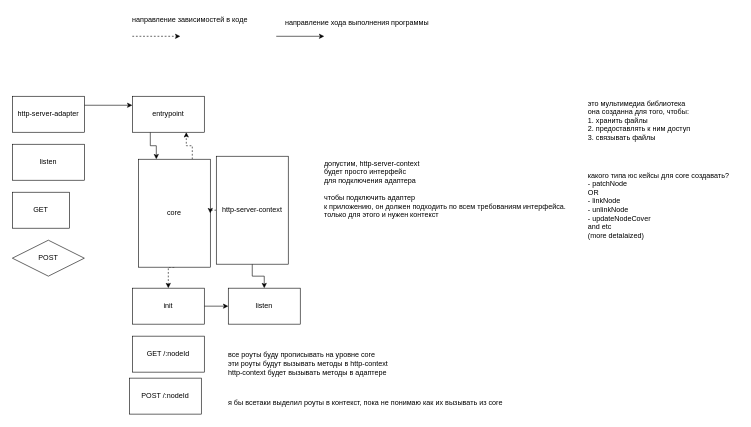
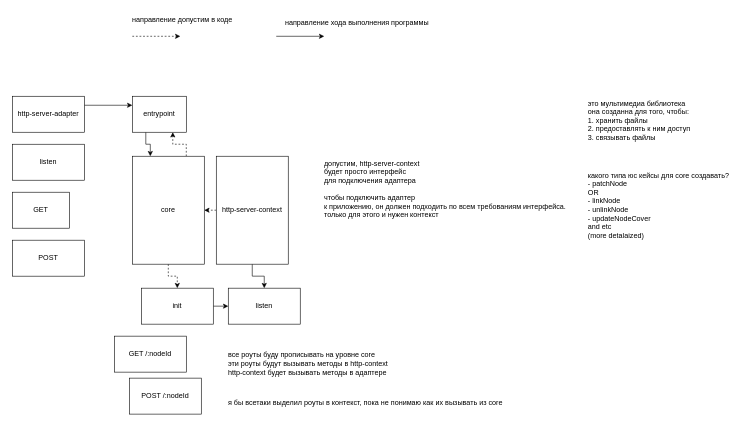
node "направление зависимостей в коде": label "направление зависимостей в коде" -> "направление допустим в коде"
node "entrypoint": size 72x36 -> 54x36
node "core": moved (174, 213) -> (168, 210)
node "POST": shape diamond -> rectangle
node "init": moved (168, 306) -> (177, 306)
node "GET /:nodeId": moved (168, 354) -> (150, 354)
